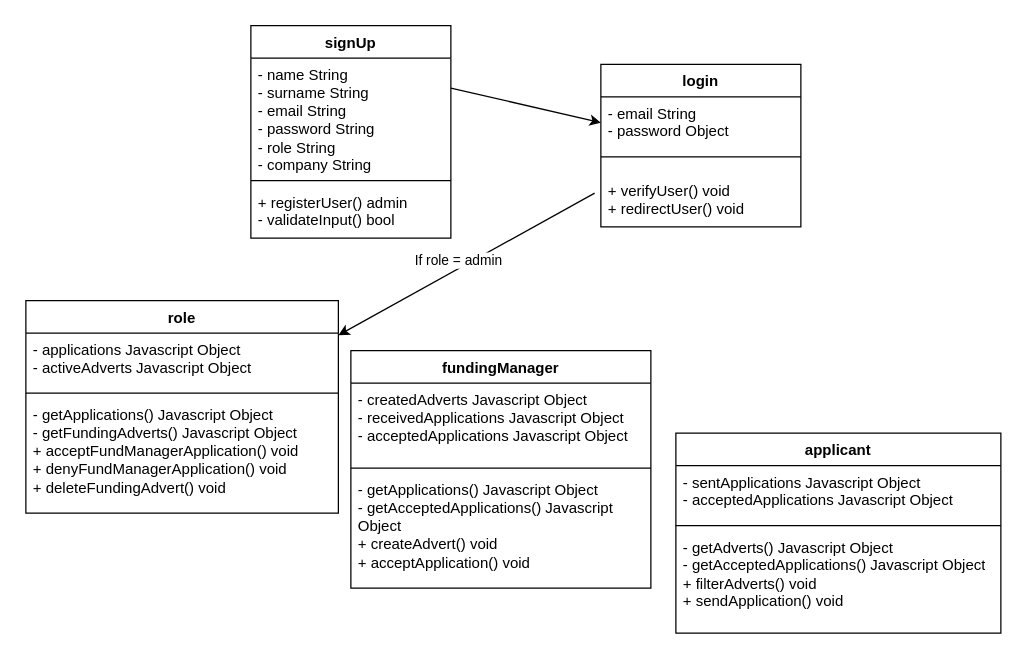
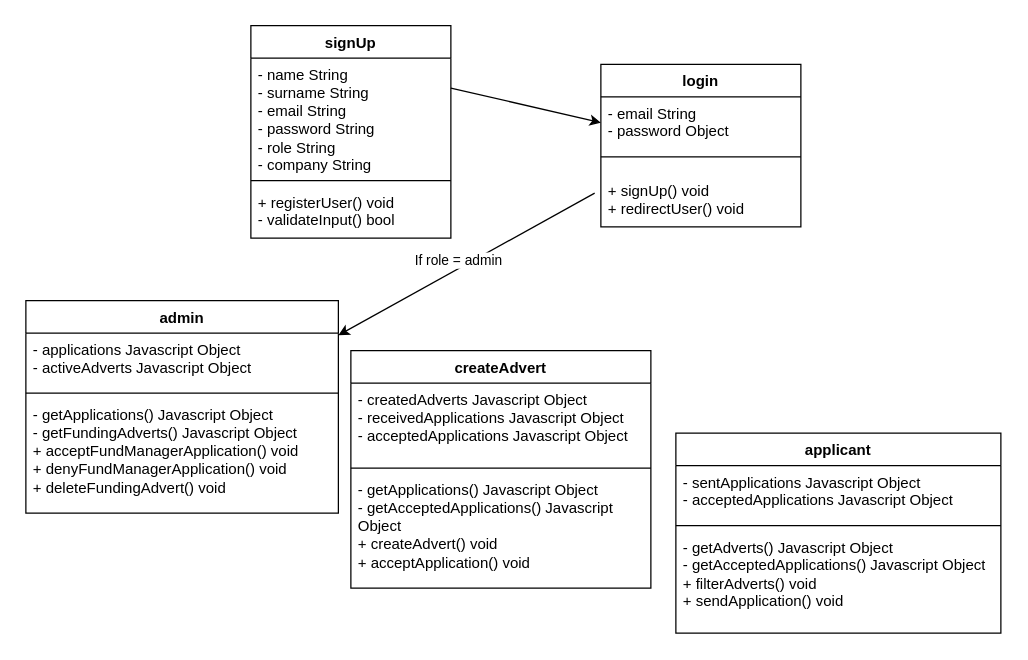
node "+ verifyUser() void + redirectUser() void": label "+ verifyUser() void + redirectUser() void" -> "+ signUp() void + redirectUser() void"
node "+ registerUser() admin - validateInput() bool": label "+ registerUser() admin - validateInput() bool" -> "+ registerUser() void - validateInput() bool"
node "role": label "role" -> "admin"
node "fundingManager": label "fundingManager" -> "createAdvert"
